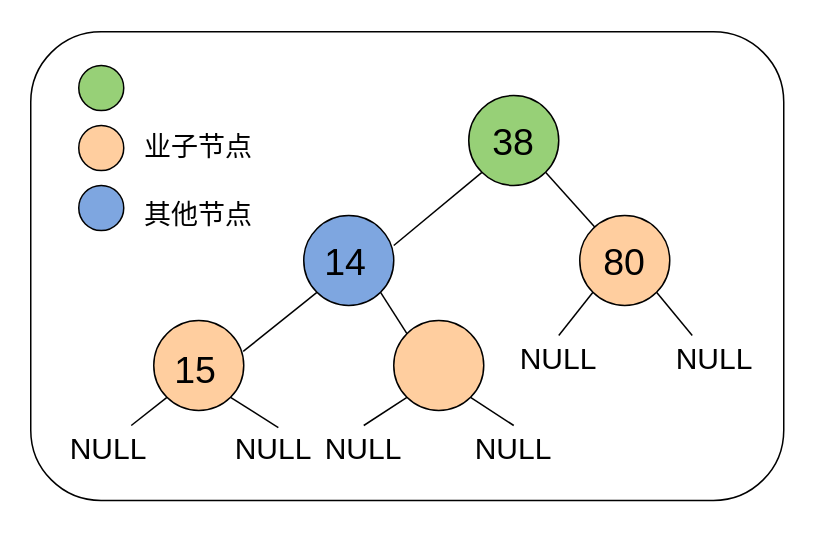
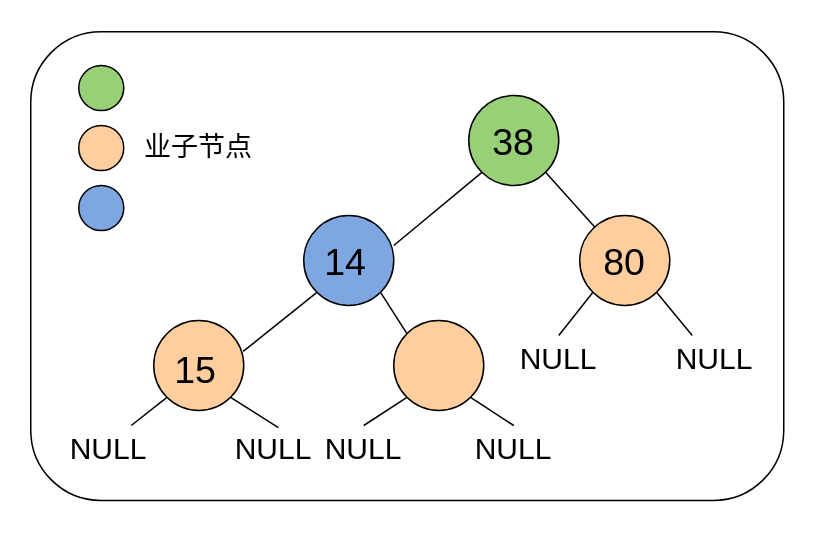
node "其他节点": removed
